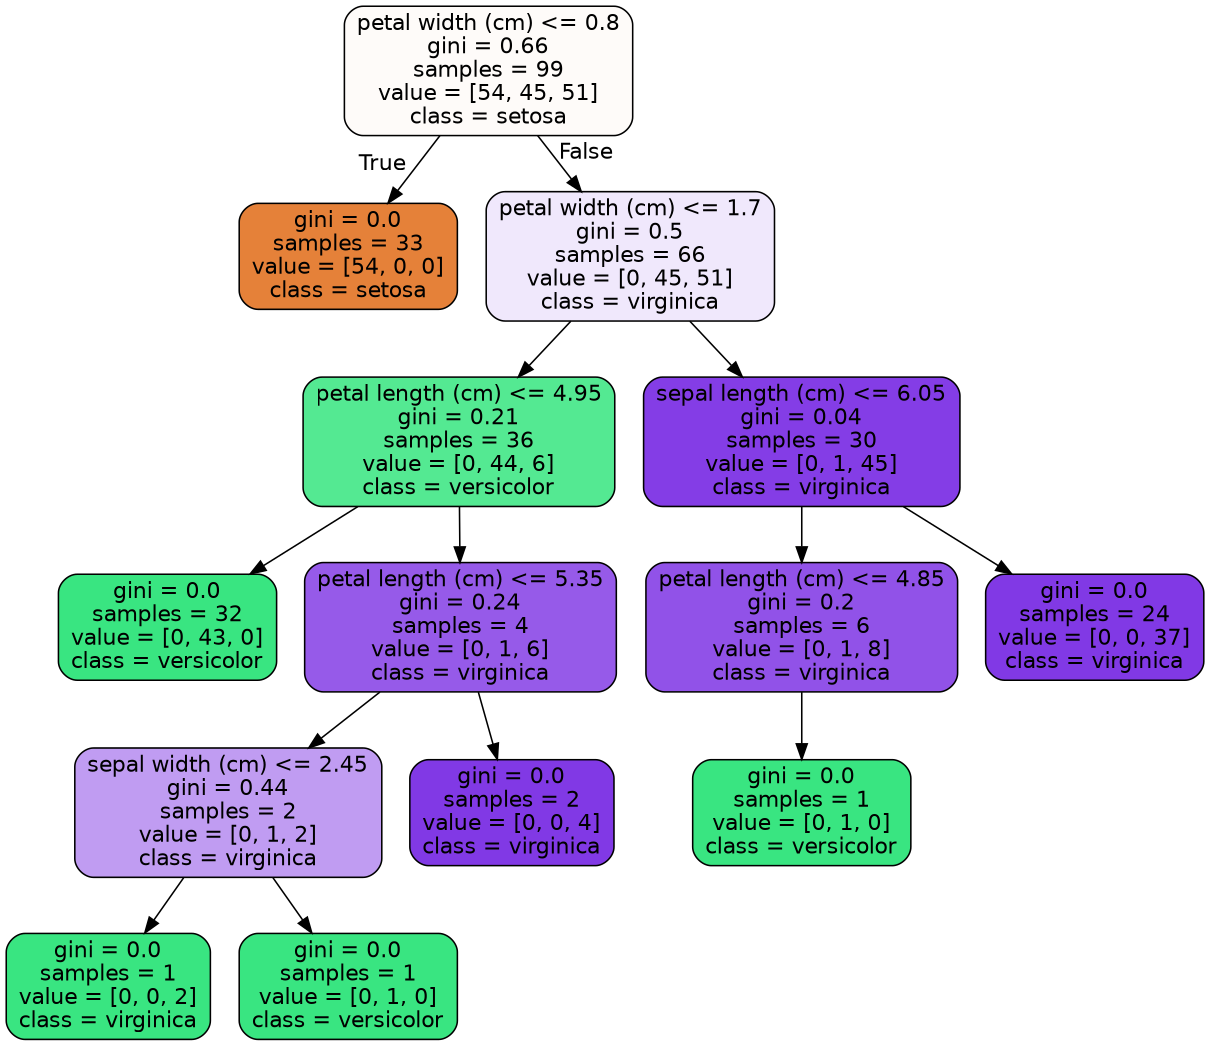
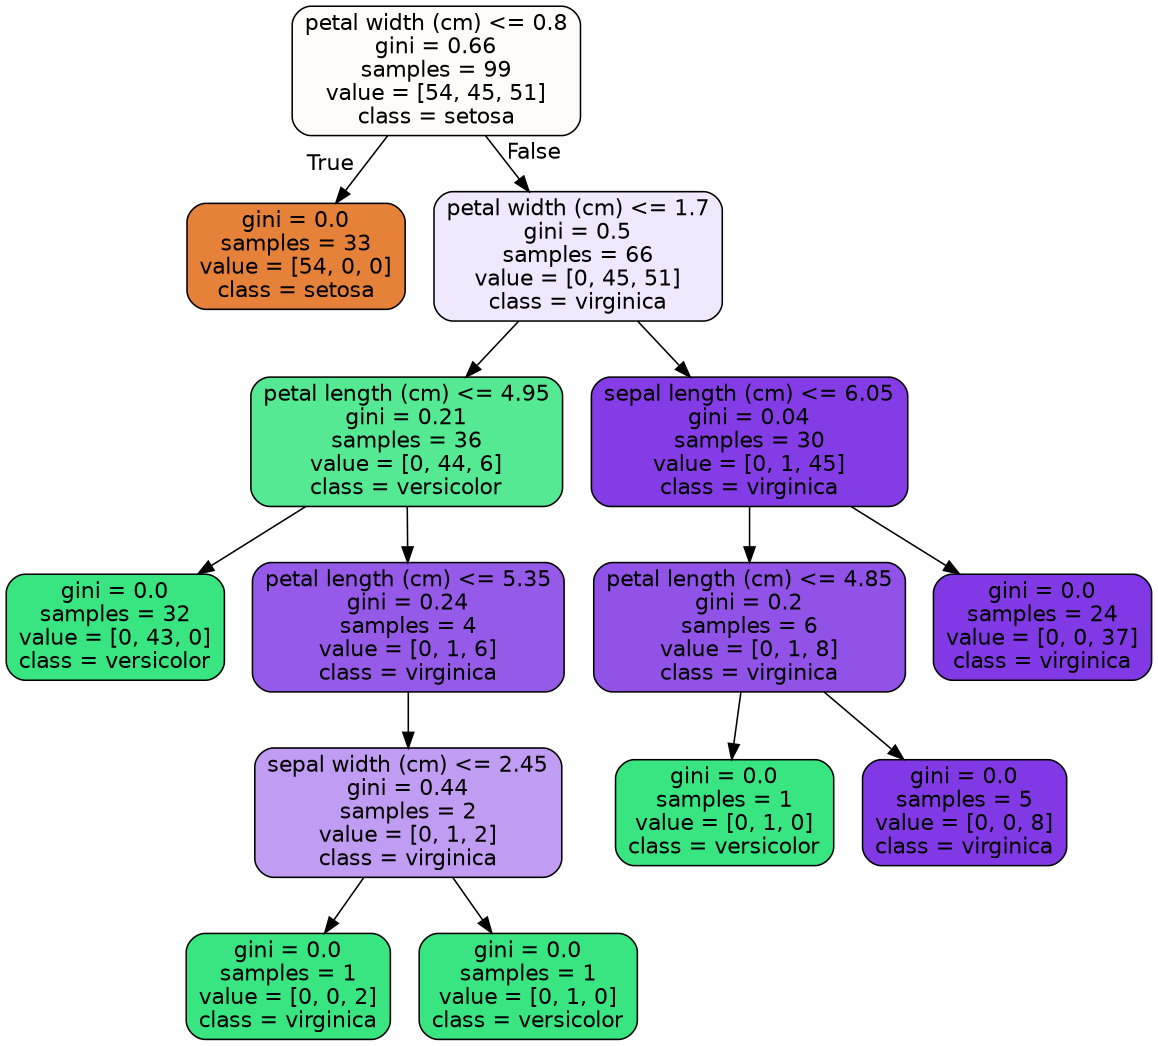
node "gini = 0.0 samples = 2 value = [0, 0, 4] class = virginica": removed
node "gini = 0.0 samples = 5 value = [0, 0, 8] class = virginica": added
